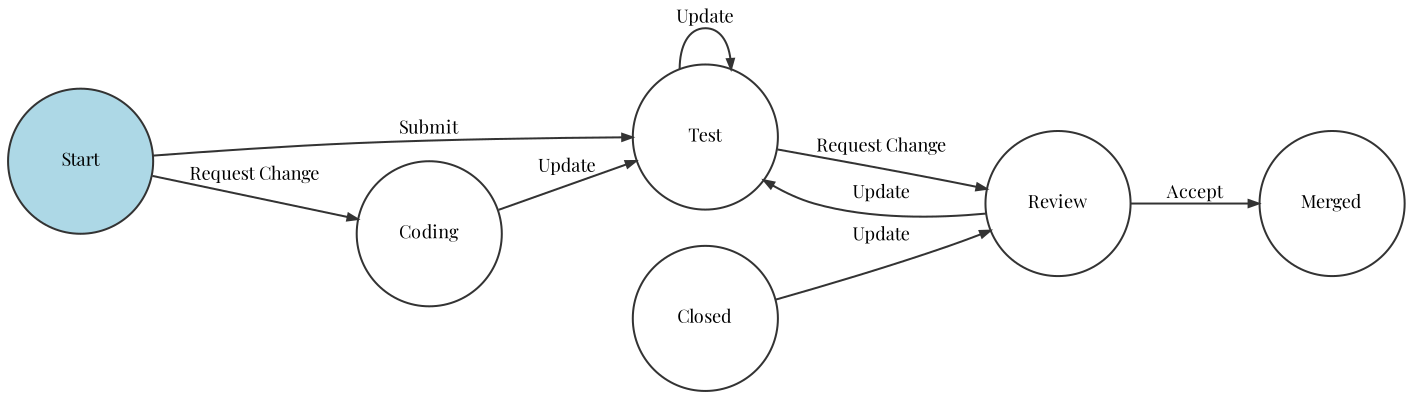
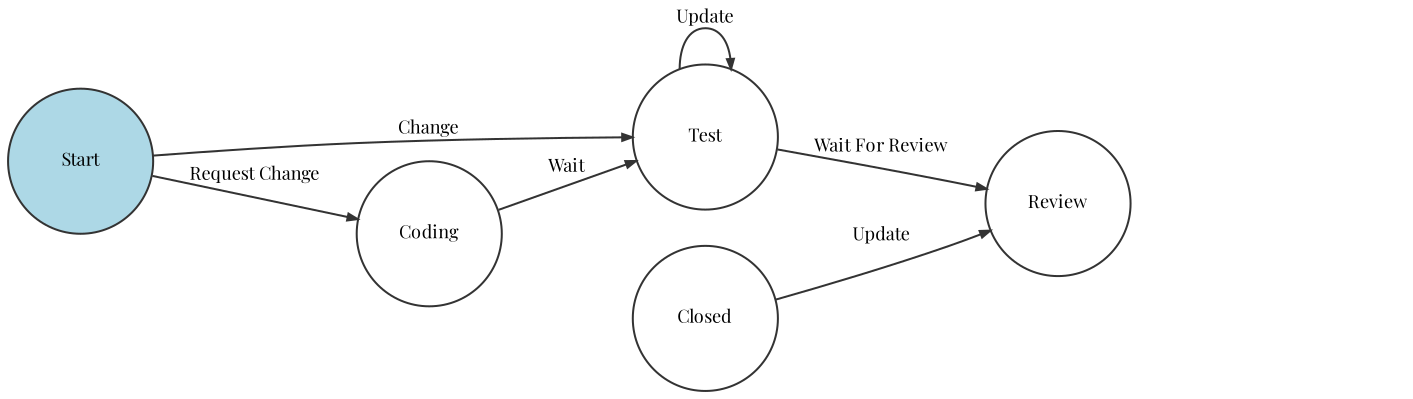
edge "Start" -> "Test": label "Submit" -> "Change"
edge "Test" -> "Review": label "Request Change" -> "Wait For Review"
edge "Coding" -> "Test": label "Update" -> "Wait"
node "Merged": removed
edge "Review" -> "Test": removed, label "Update"
